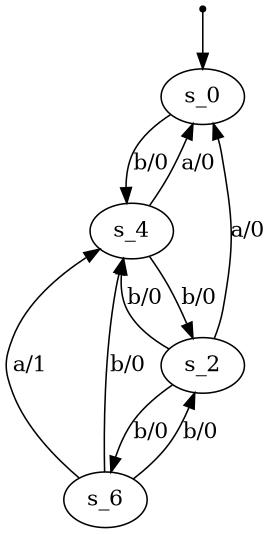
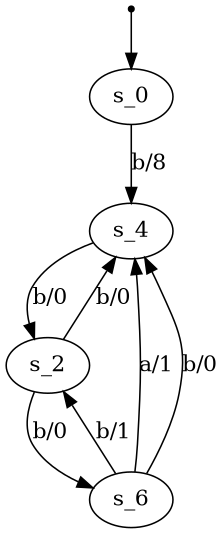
edge "s_0" -> "s_4": label "b/0" -> "b/8"
edge "s_4" -> "s_0": removed, label "a/0"
edge "s_2" -> "s_0": removed, label "a/0"
edge "s_6" -> "s_2": label "b/0" -> "b/1"
